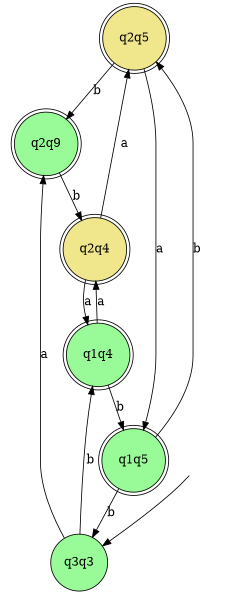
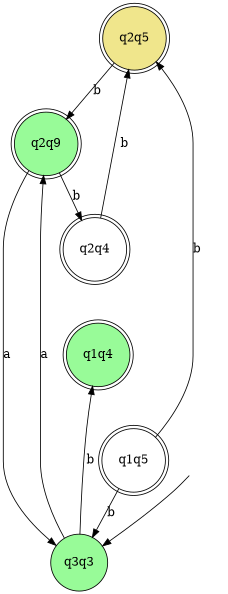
edge "q2q4" -> "q2q5": label "a" -> "b"
edge "q2q5" -> "q1q5": removed, label "a"
node "q2q4": fillcolor khaki -> white
edge "q2q4" -> "q1q4": removed, label "a"
edge "q1q4" -> "q2q4": removed, label "a"
edge "q2q9" -> "q3q3": added, label "a"
edge "q1q4" -> "q1q5": removed, label "b"
node "q1q5": fillcolor palegreen -> white
